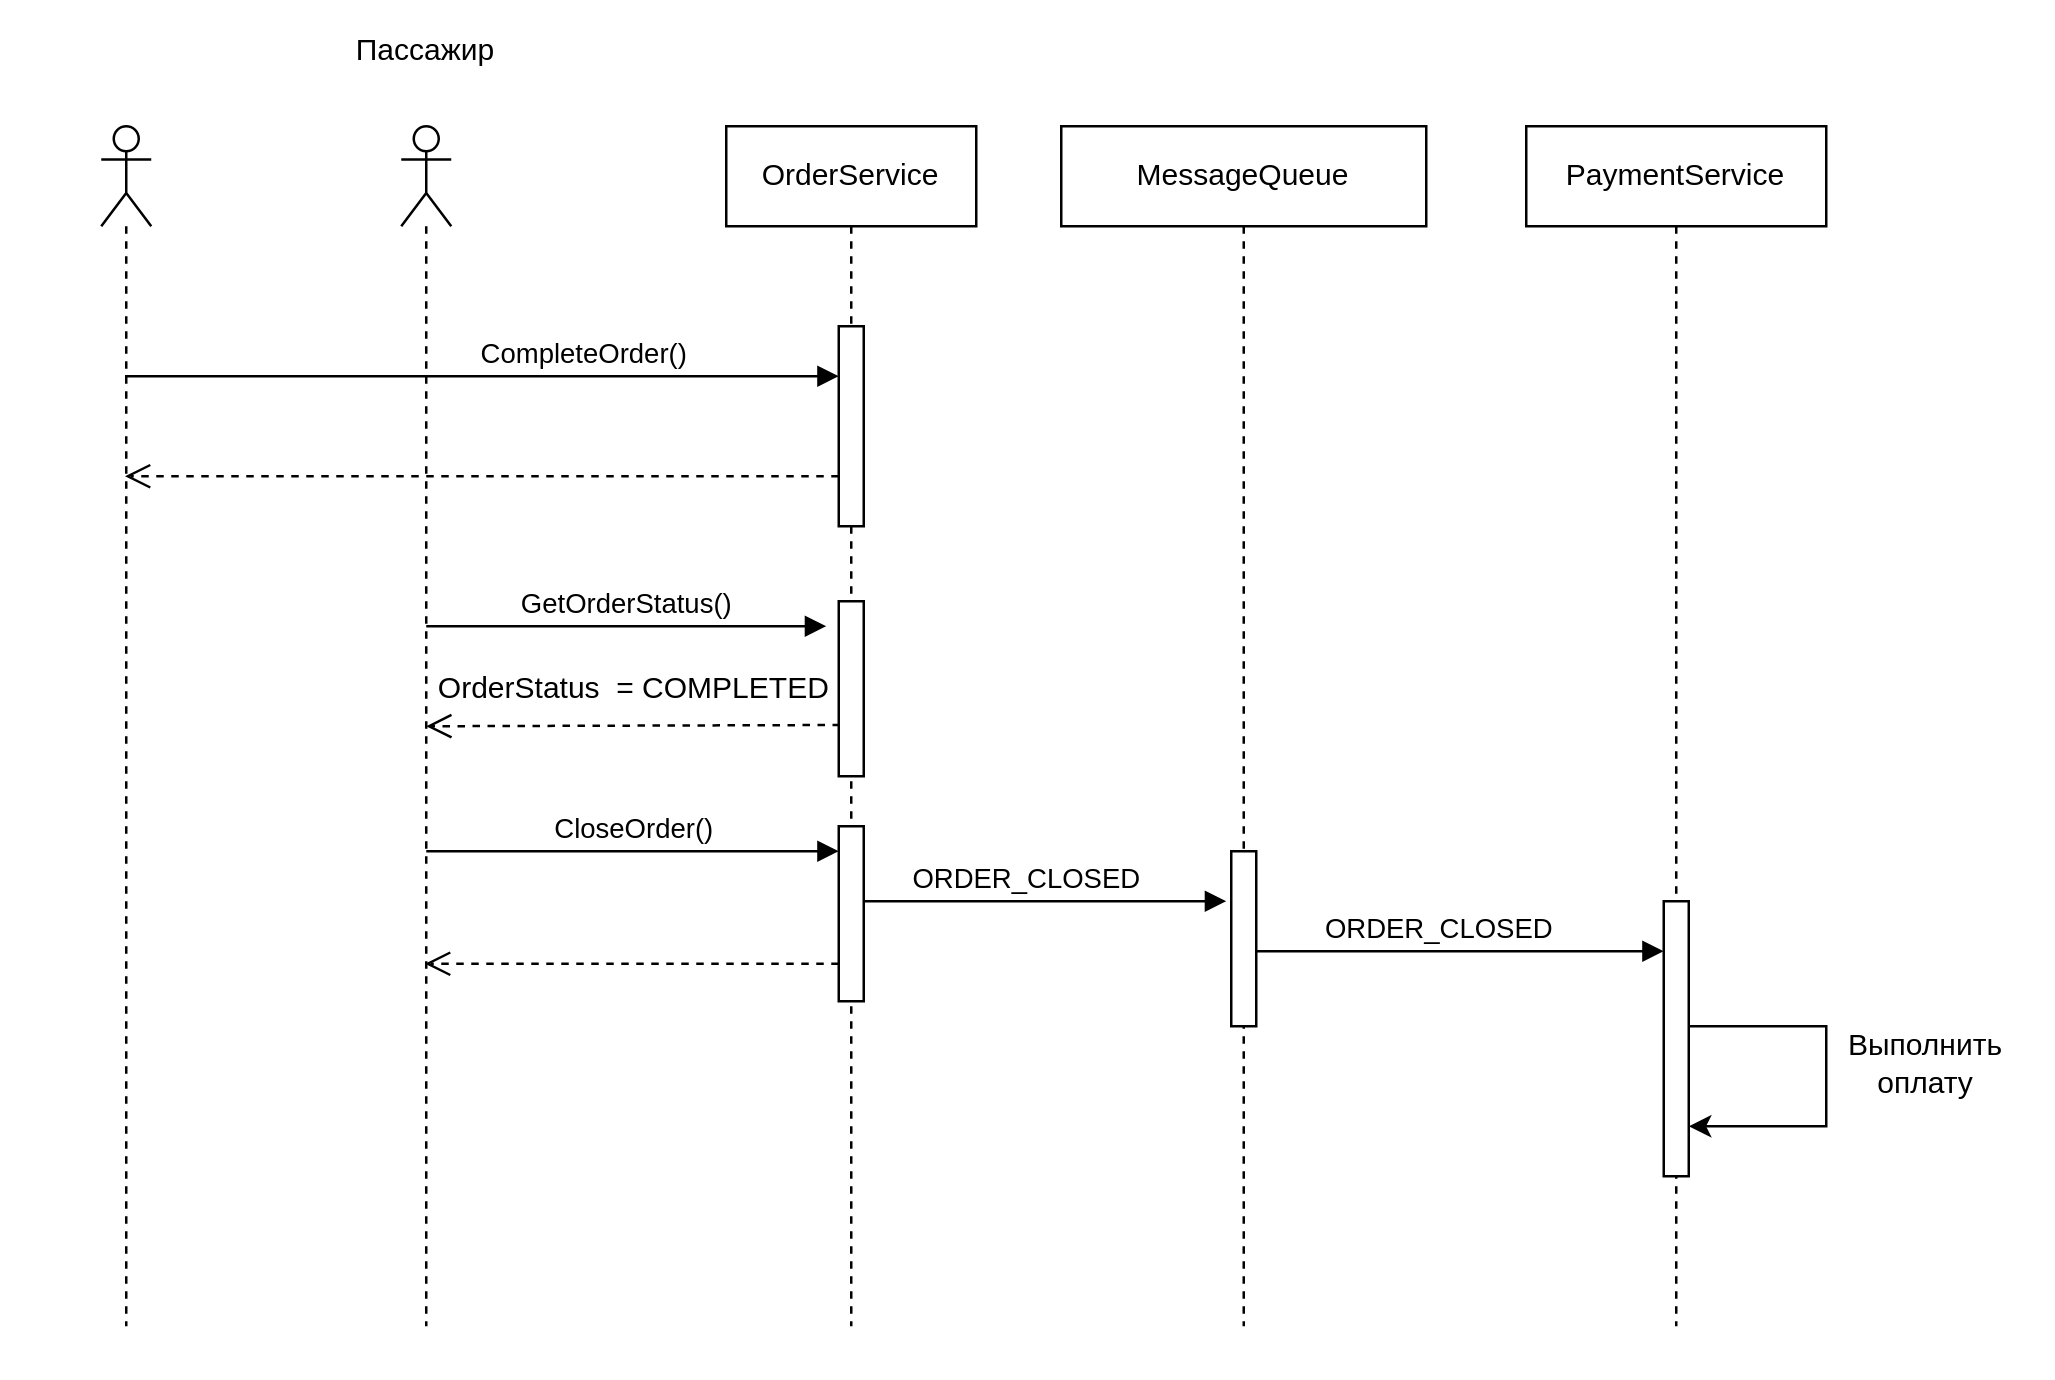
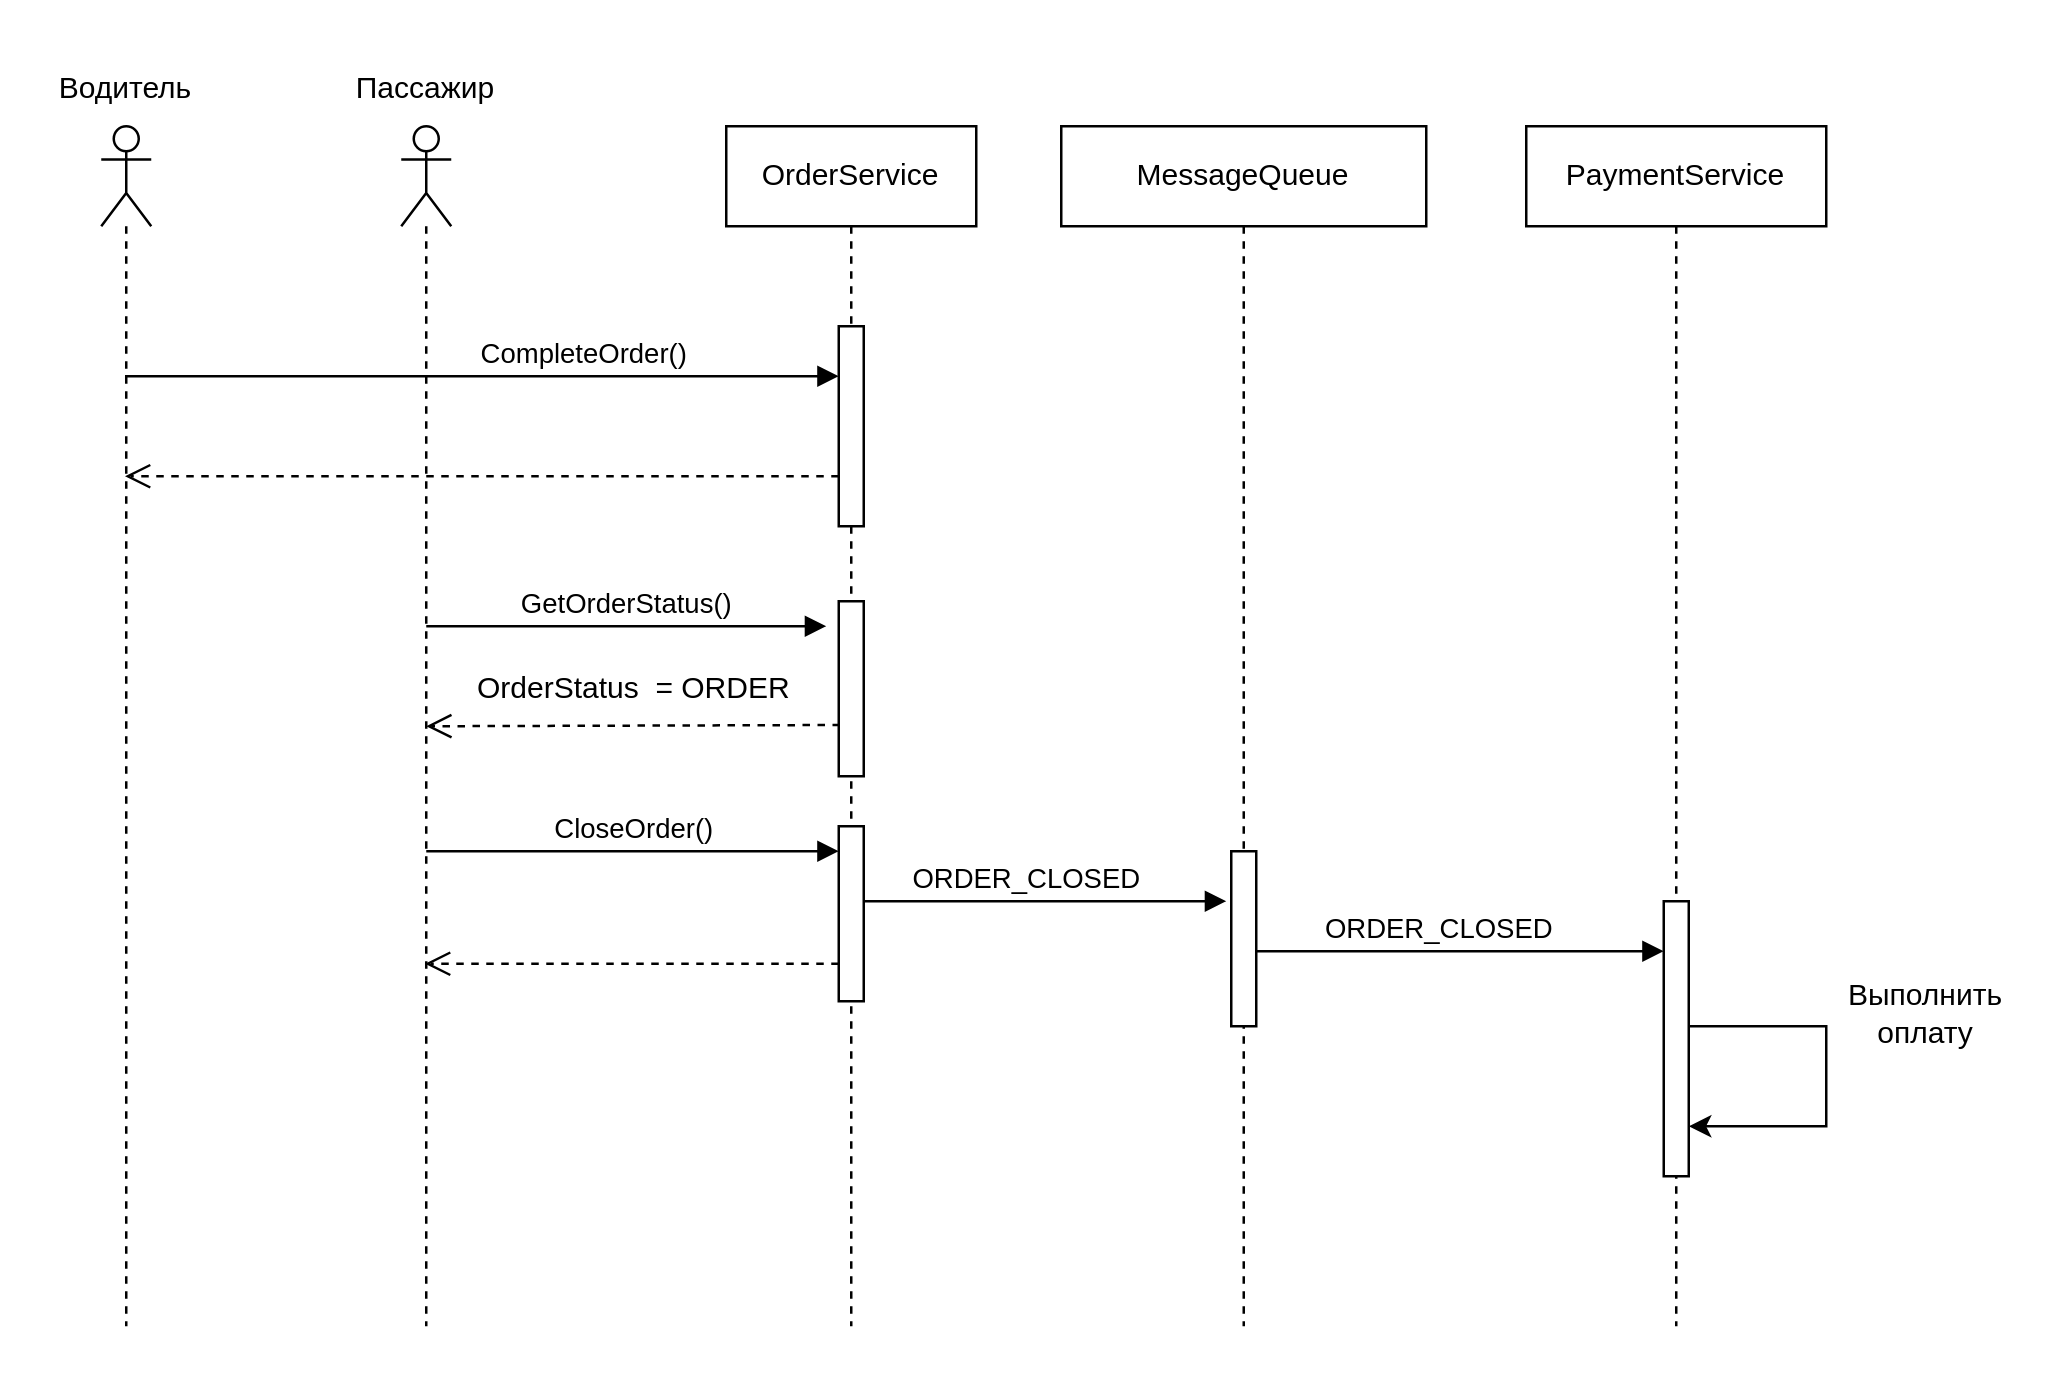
node "Пассажир": moved (426, 51) -> (426, 89)
node "Водитель": added
node "OrderStatus = COMPLETED": label "OrderStatus = COMPLETED" -> "OrderStatus = ORDER"
node "Выполнить оплату": moved (1926, 1064) -> (1926, 1014)
